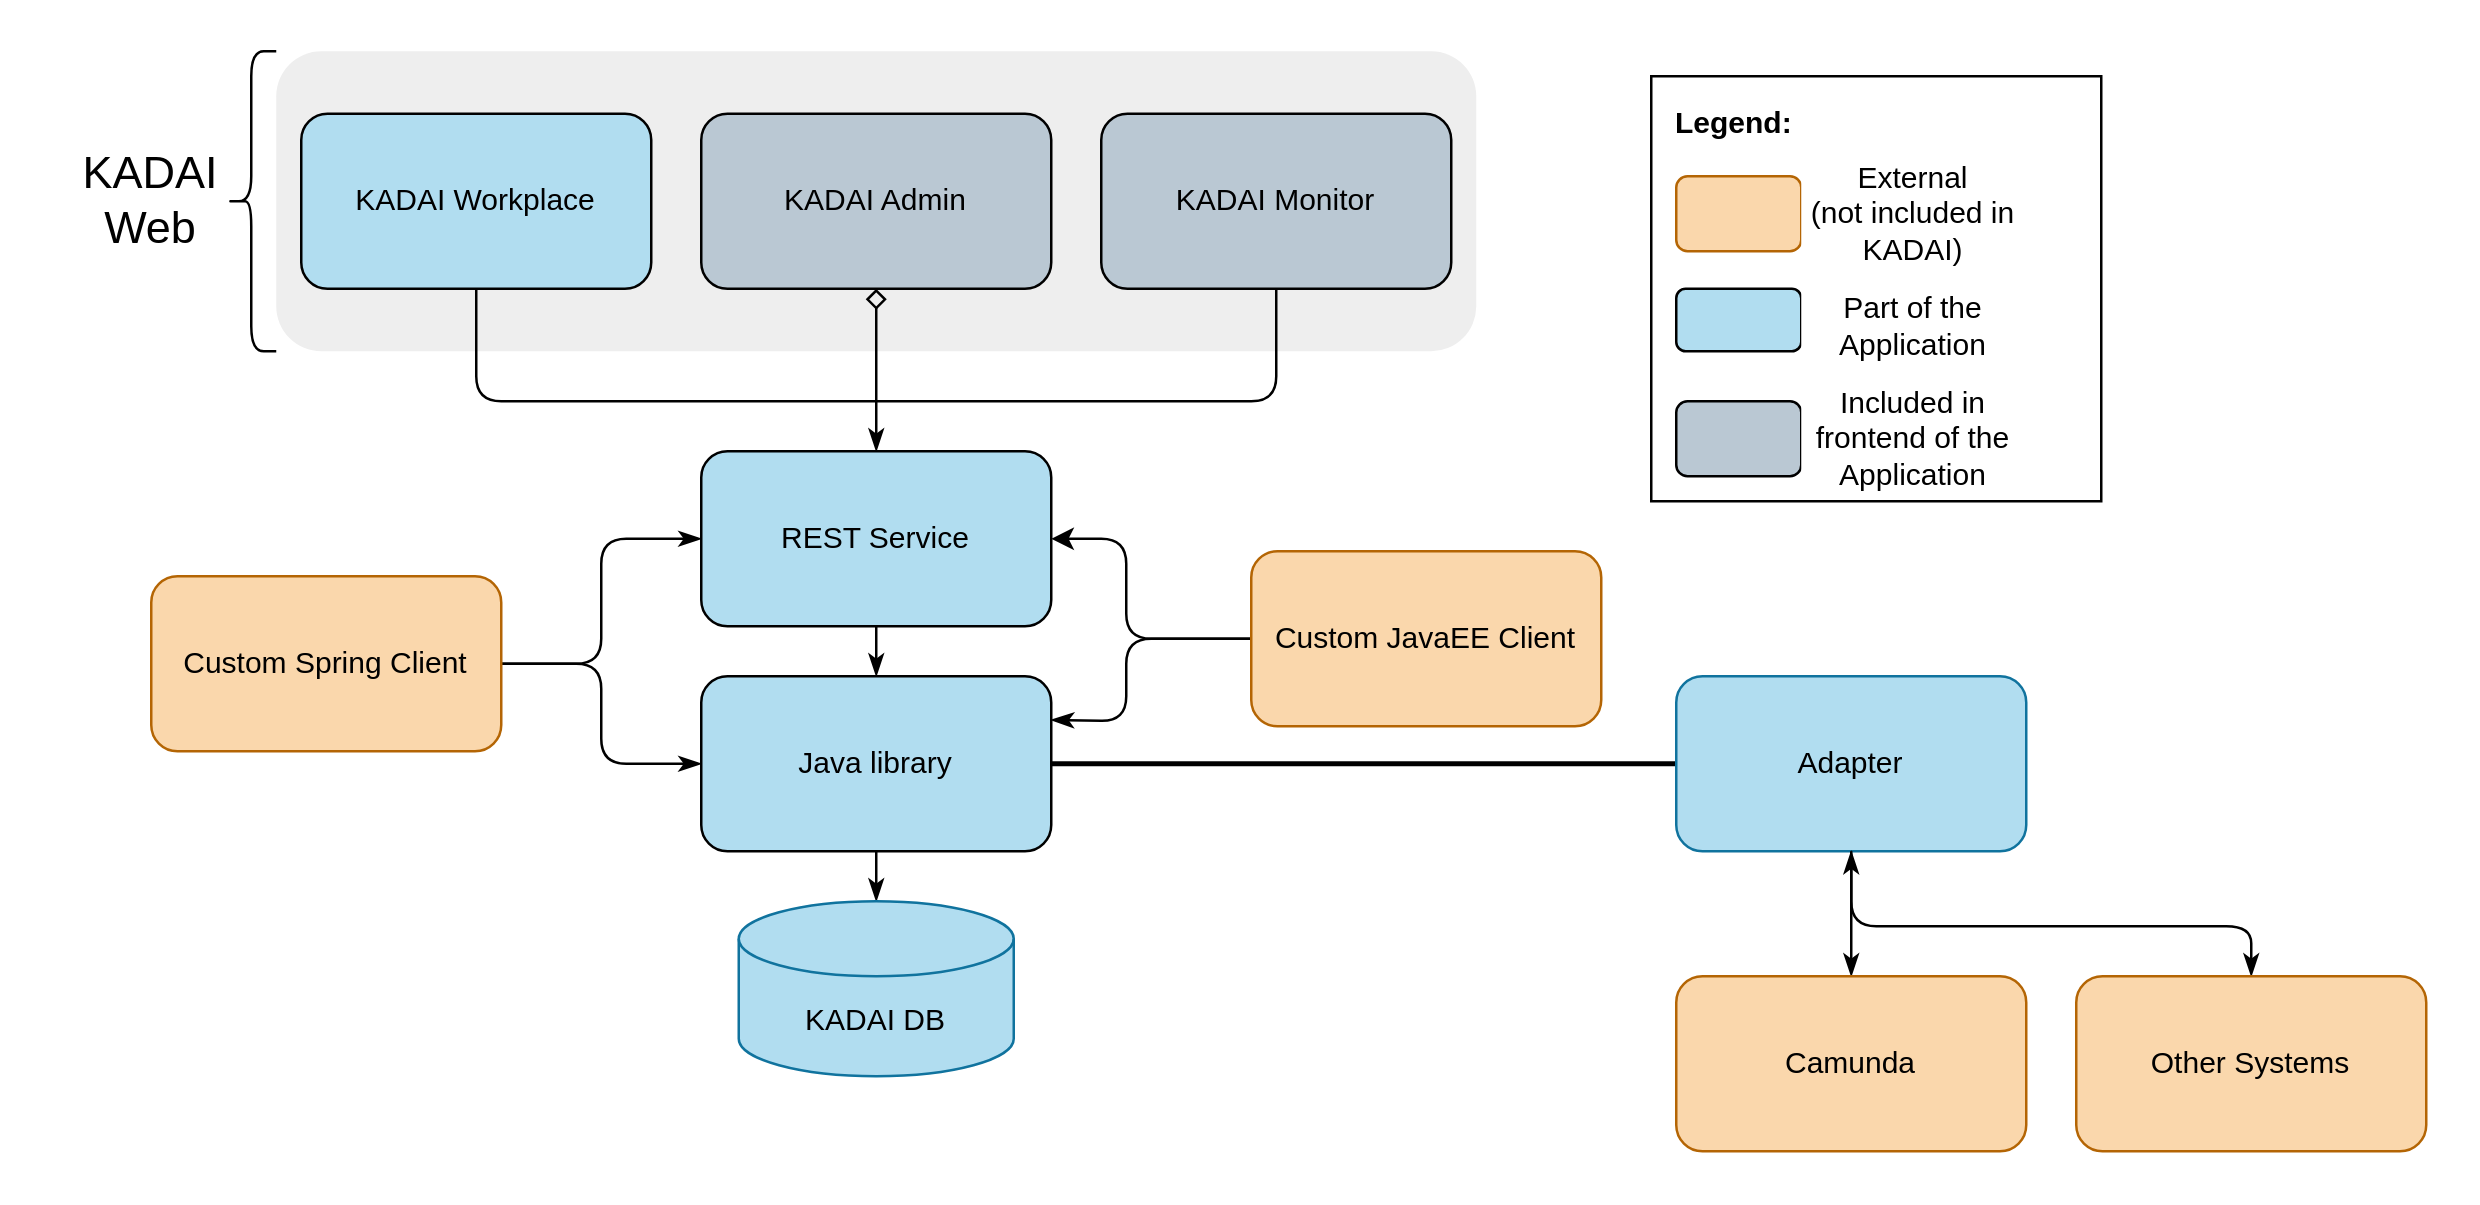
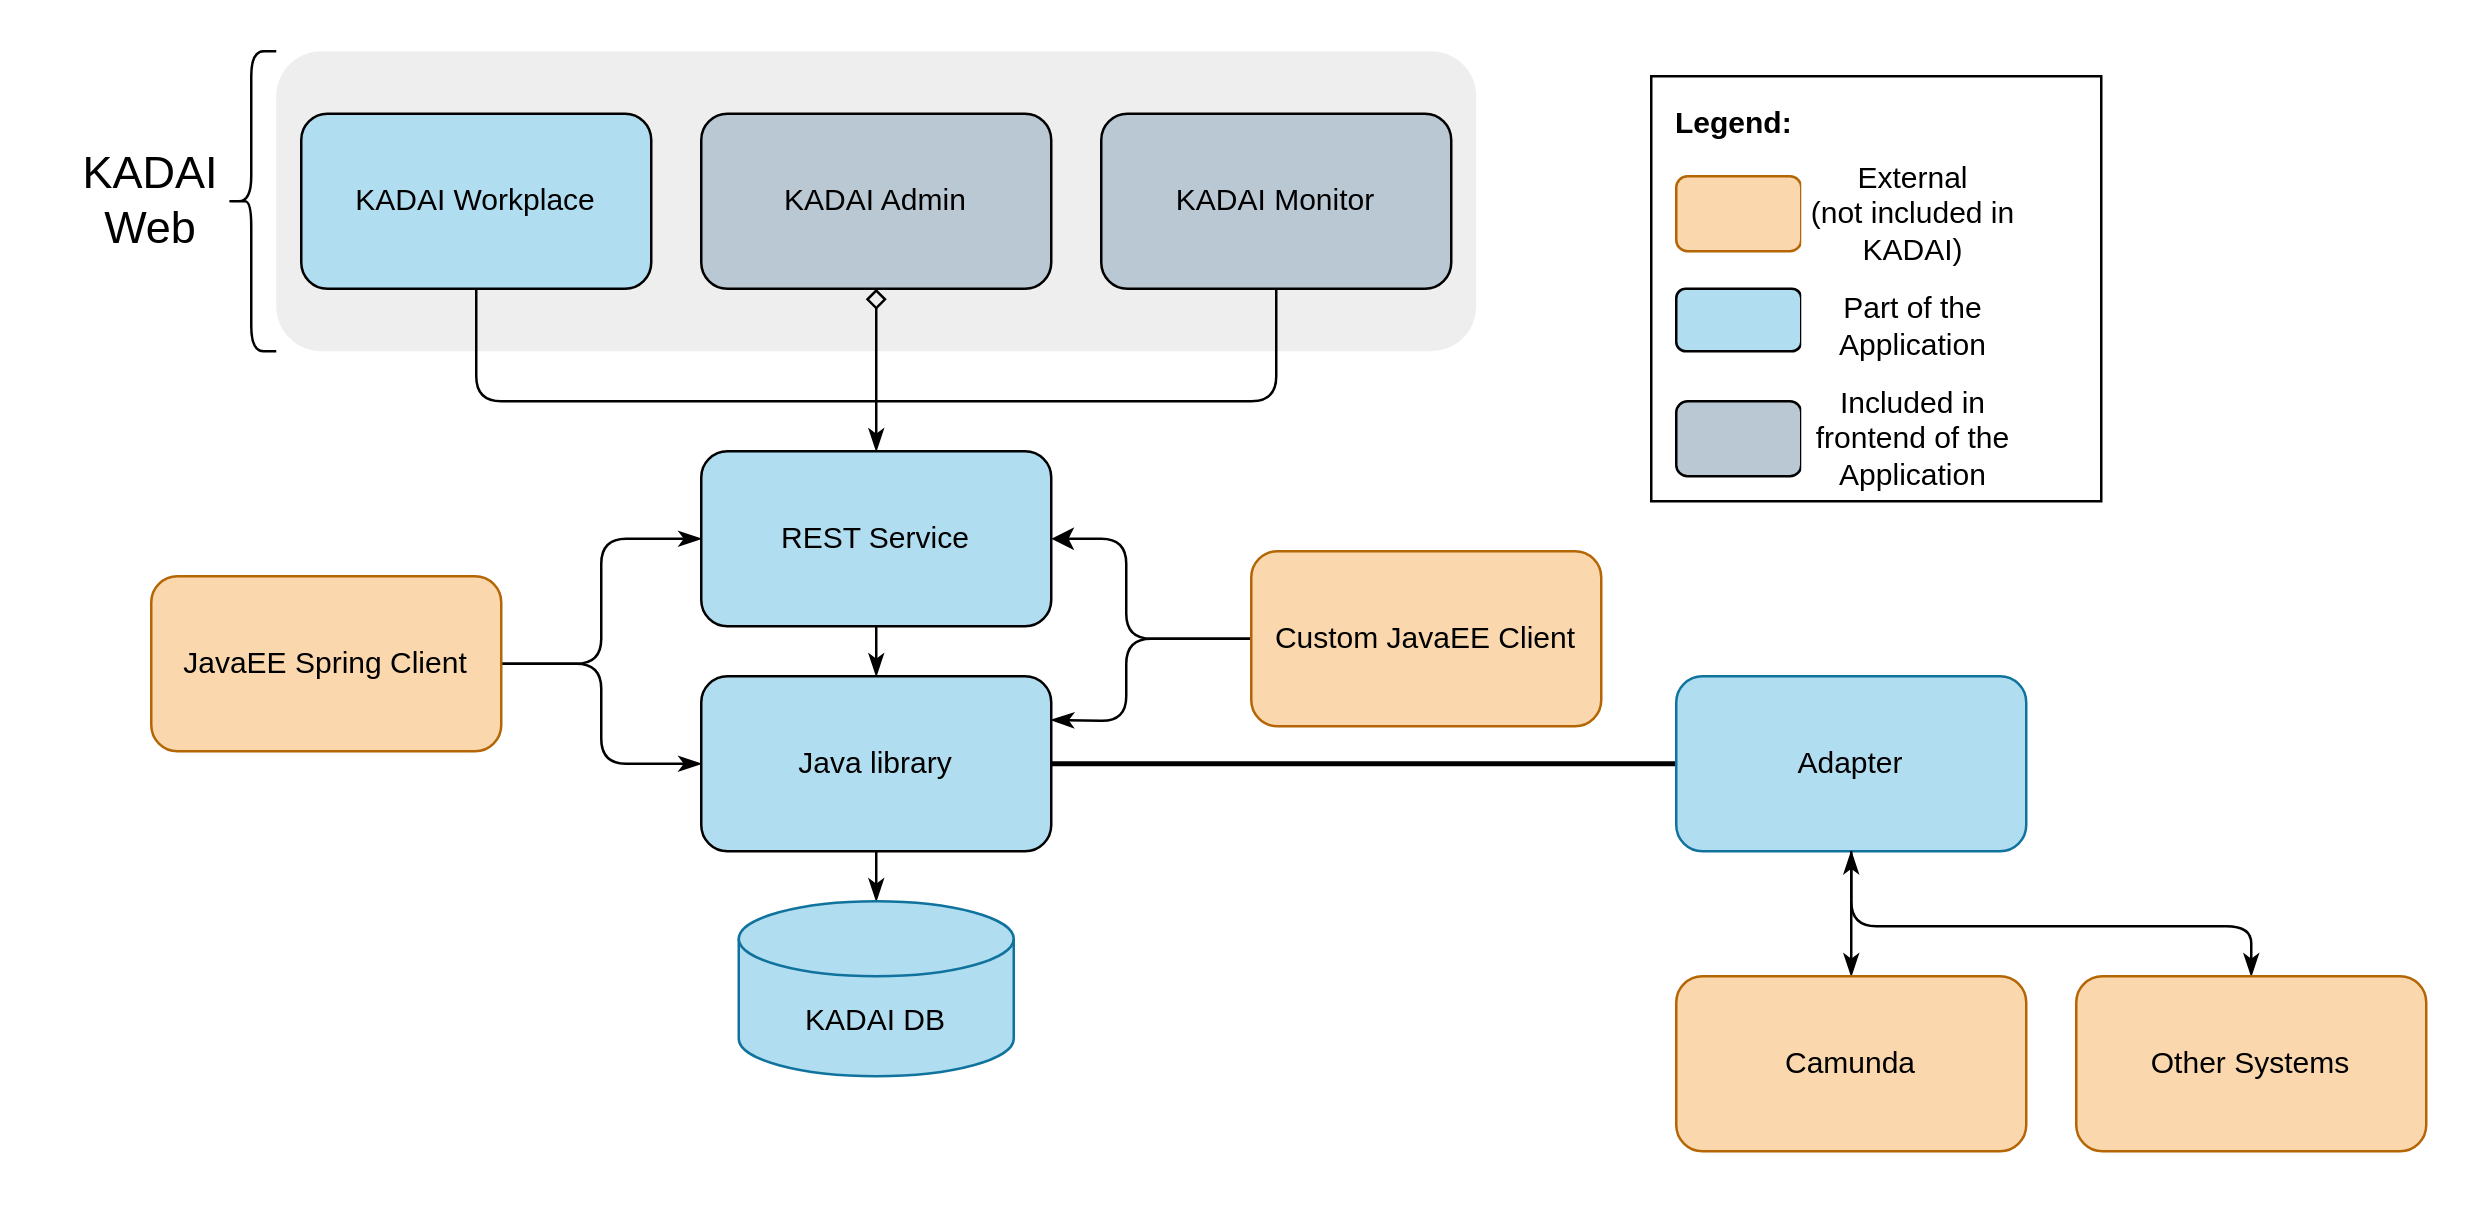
node "Custom Spring Client": label "Custom Spring Client" -> "JavaEE Spring Client"
